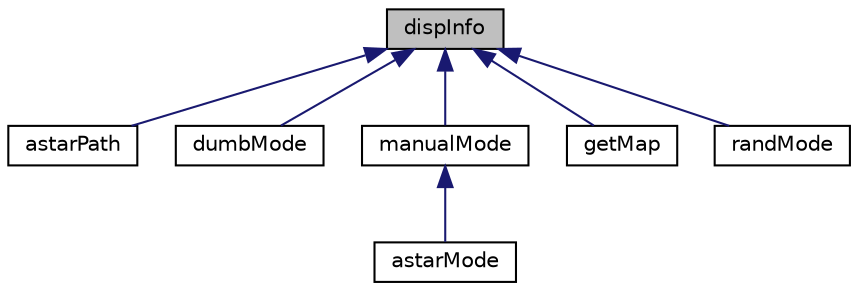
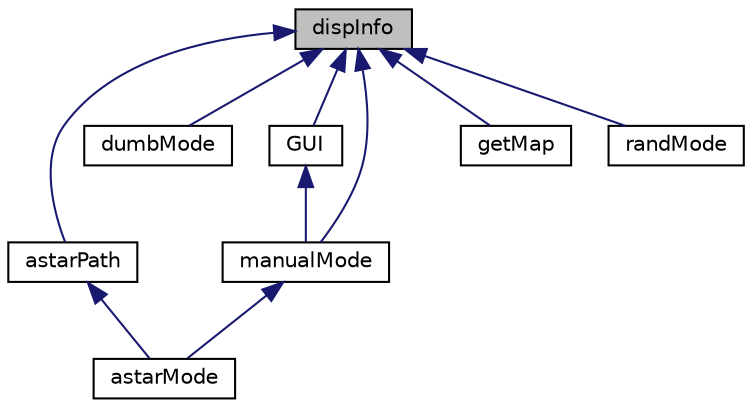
node "GUI": added
edge "astarMode" -> "astarPath": added
